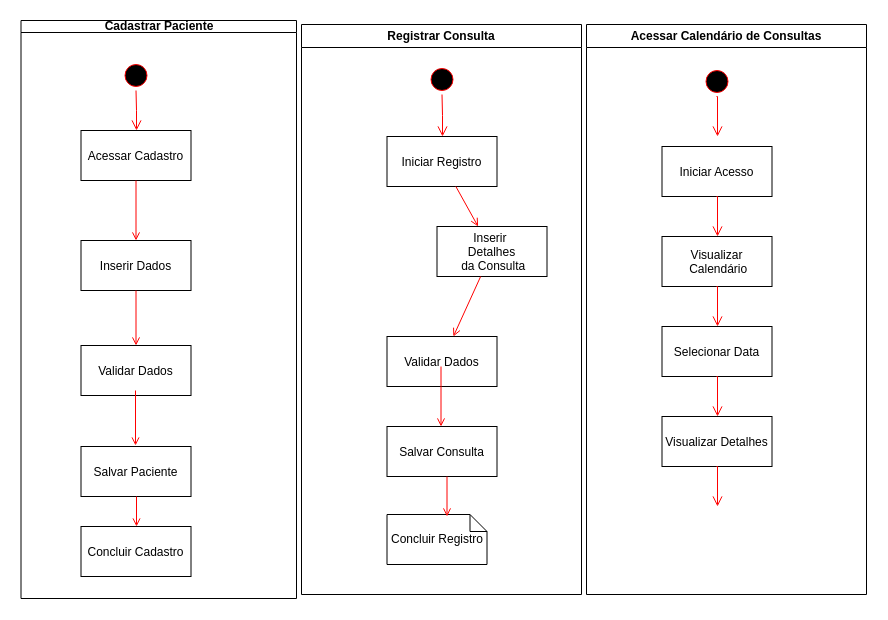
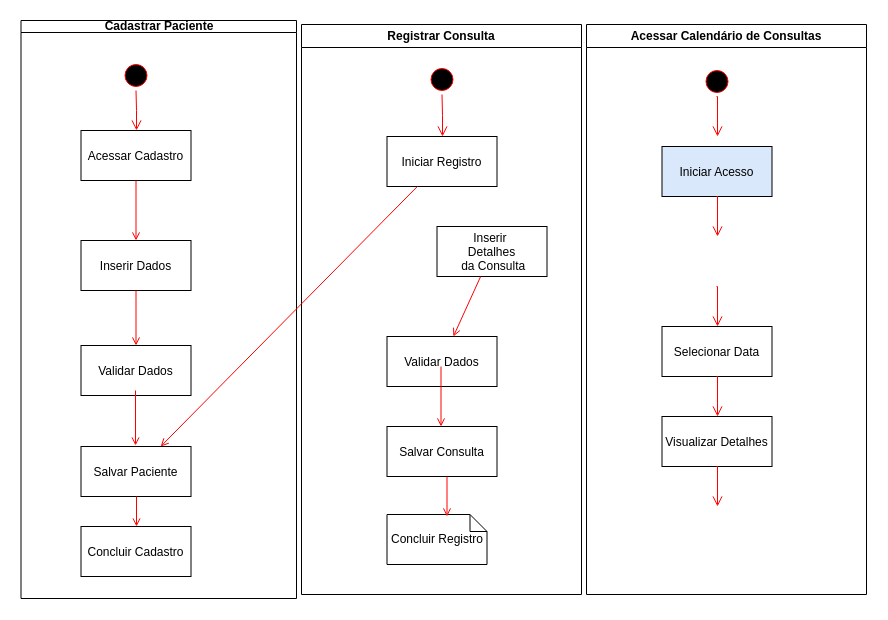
node "Iniciar Acesso": fillcolor #ffffff -> #dae8fc
edge "Iniciar Registro" -> "Inserir Detalhes da Consulta": now "Iniciar Registro" -> "Salvar Paciente"
node "Visualizar Calendário": removed
